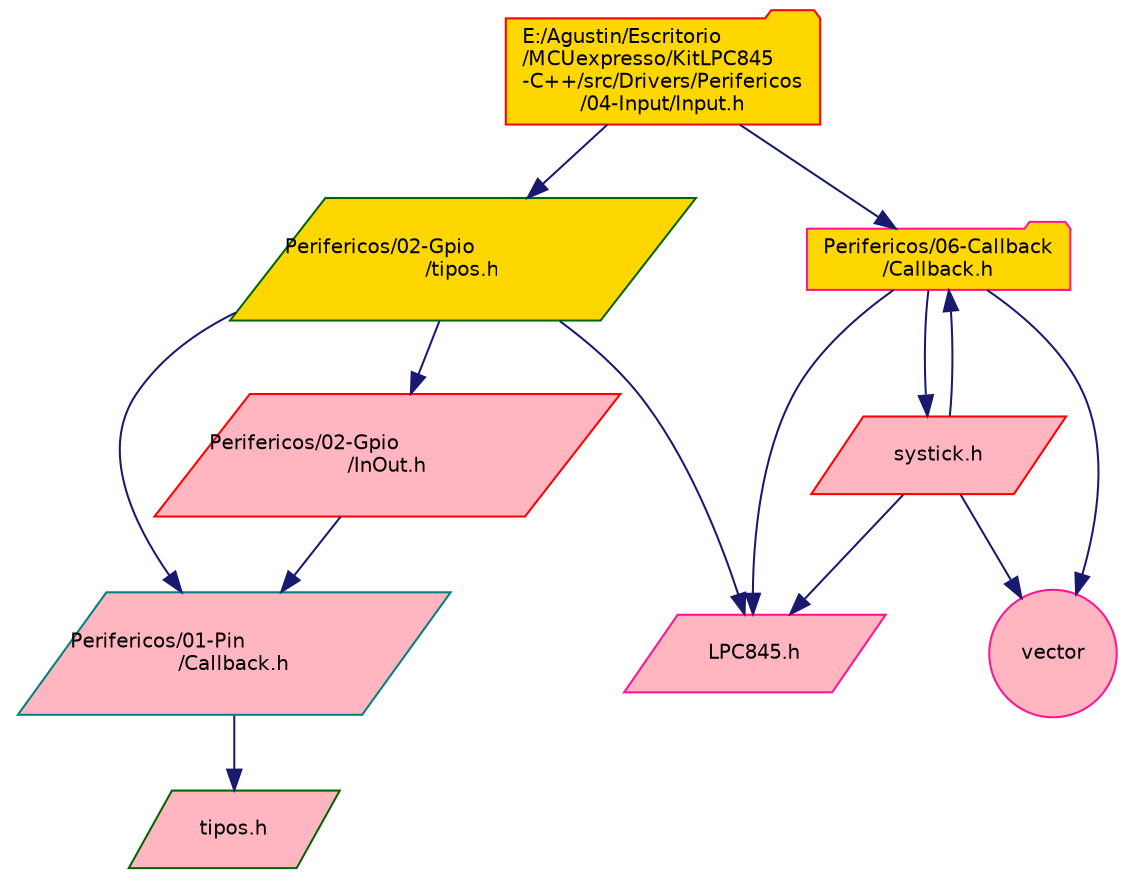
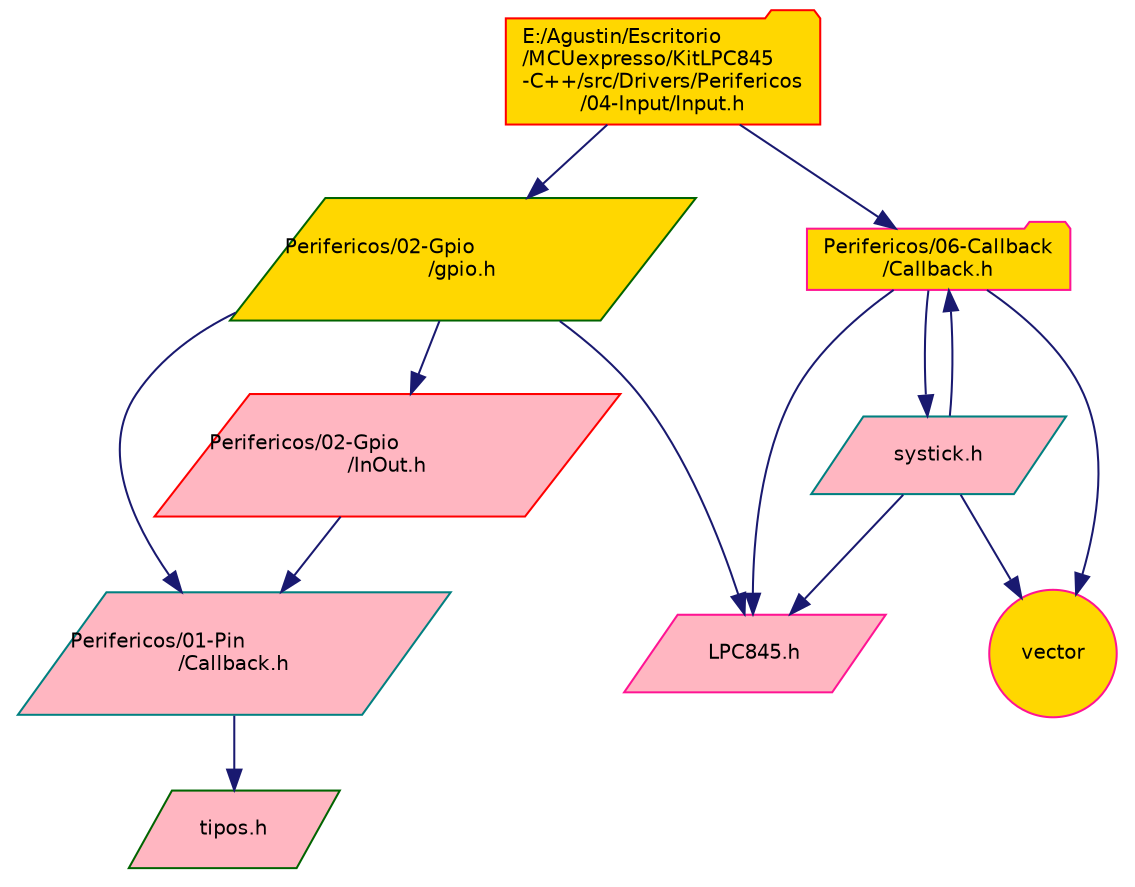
node "Perifericos/02-Gpio /tipos.h": label "Perifericos/02-Gpio /tipos.h" -> "Perifericos/02-Gpio /gpio.h"
node "systick.h": color red -> teal
node "vector": fillcolor lightpink -> gold
